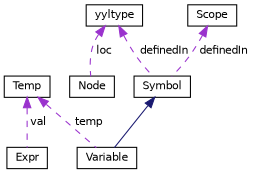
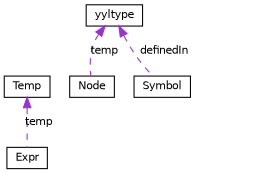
node "Scope": removed
edge "Node" -> "yyltype": label " loc" -> " temp"
edge "Expr" -> "Temp": label " val" -> " temp"
node "Variable": removed
